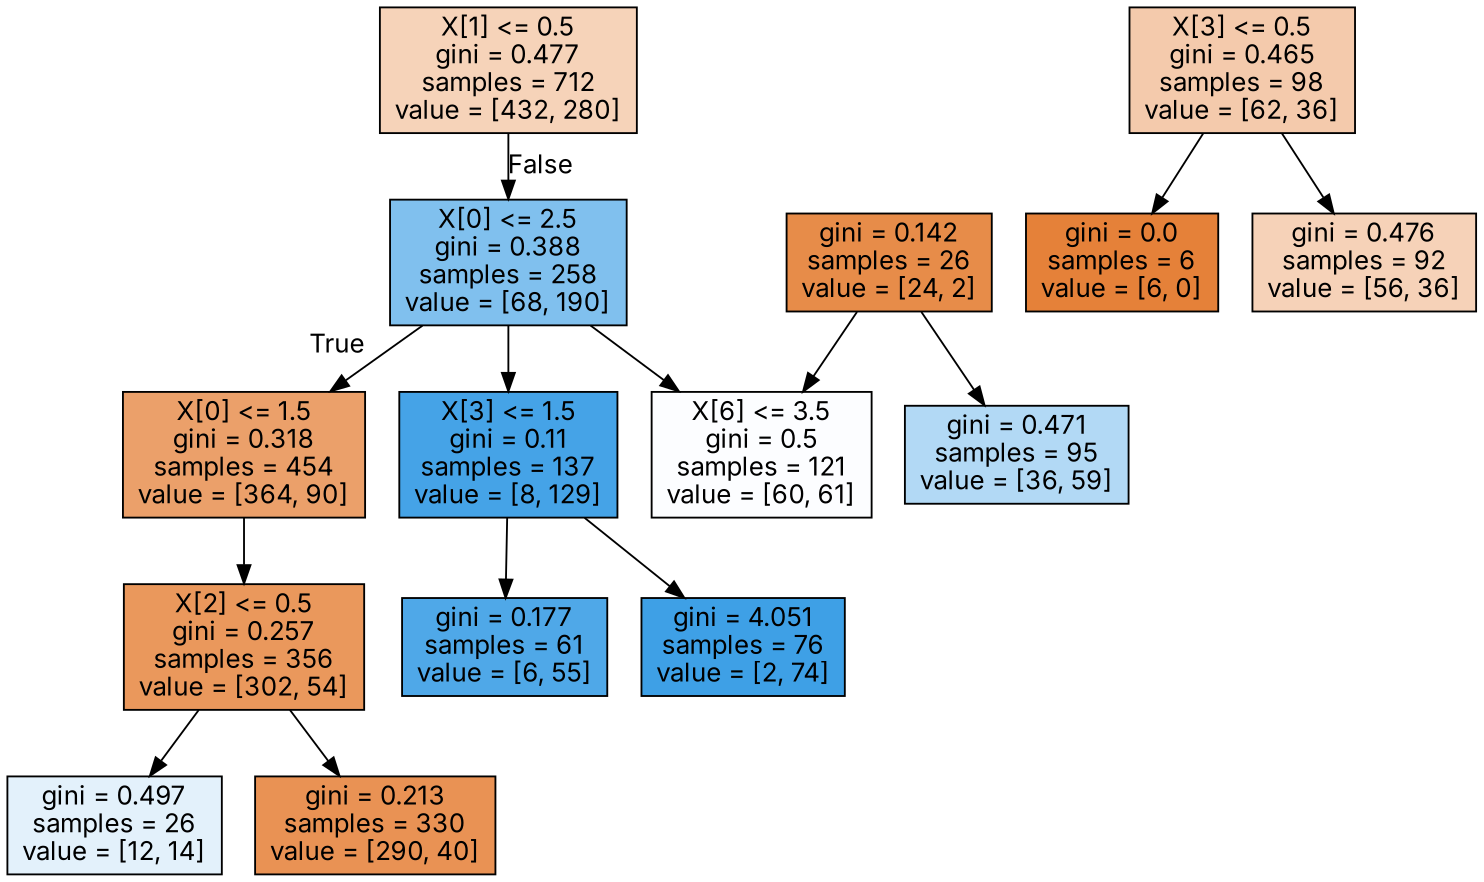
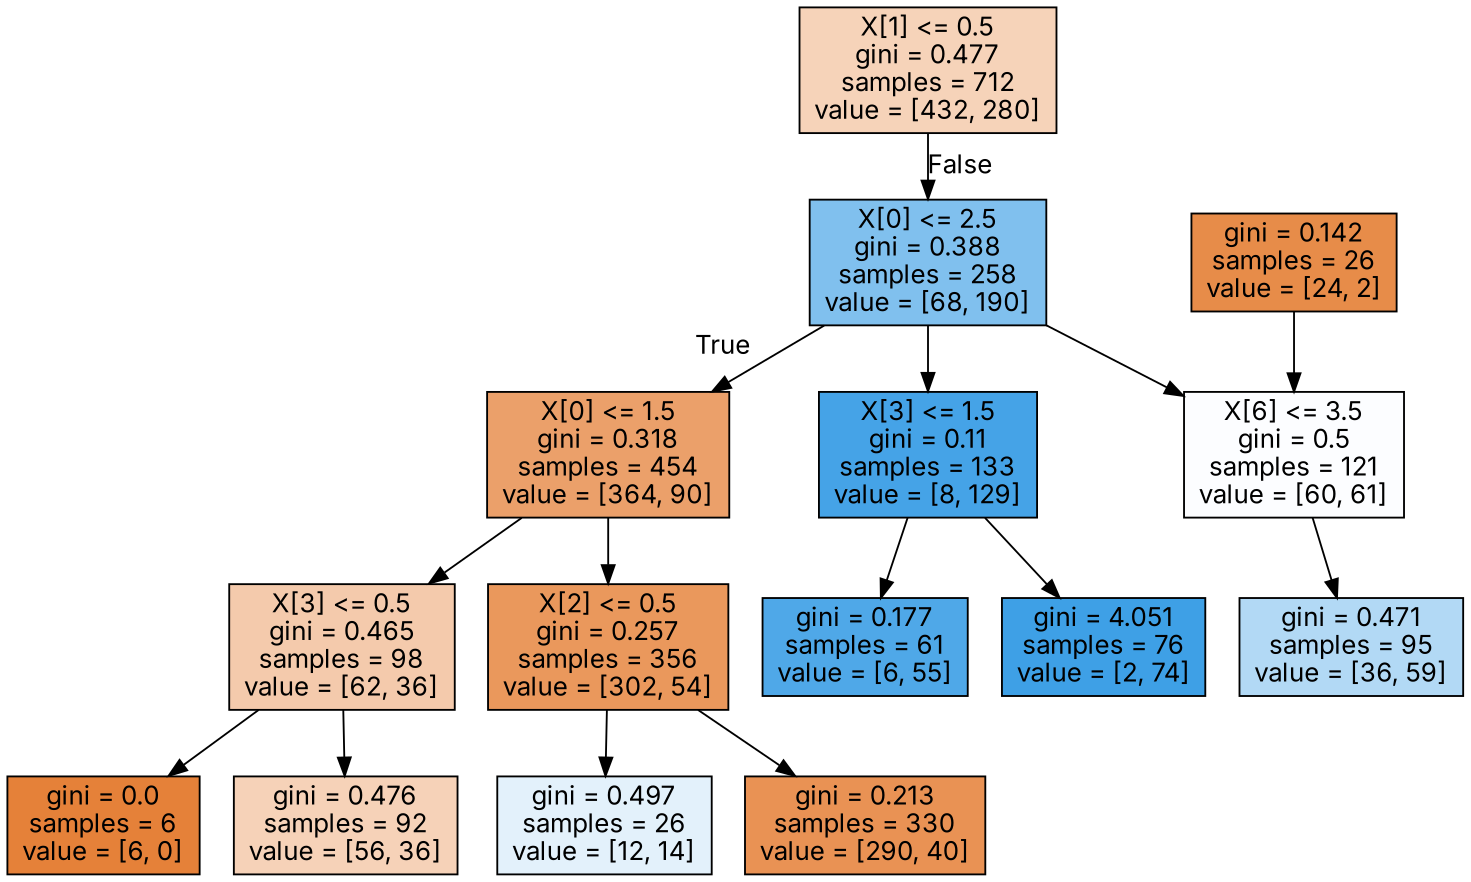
edge "gini = 0.142 samples = 26 value = [24, 2]" -> "gini = 0.471 samples = 95 value = [36, 59]": now "X[6] <= 3.5 gini = 0.5 samples = 121 value = [60, 61]" -> "gini = 0.471 samples = 95 value = [36, 59]"
node "X[3] <= 1.5 gini = 0.11 samples = 137 value = [8, 129]": label "X[3] <= 1.5 gini = 0.11 samples = 137 value = [8, 129]" -> "X[3] <= 1.5 gini = 0.11 samples = 133 value = [8, 129]"
edge "X[0] <= 1.5 gini = 0.318 samples = 454 value = [364, 90]" -> "X[3] <= 0.5 gini = 0.465 samples = 98 value = [62, 36]": added
